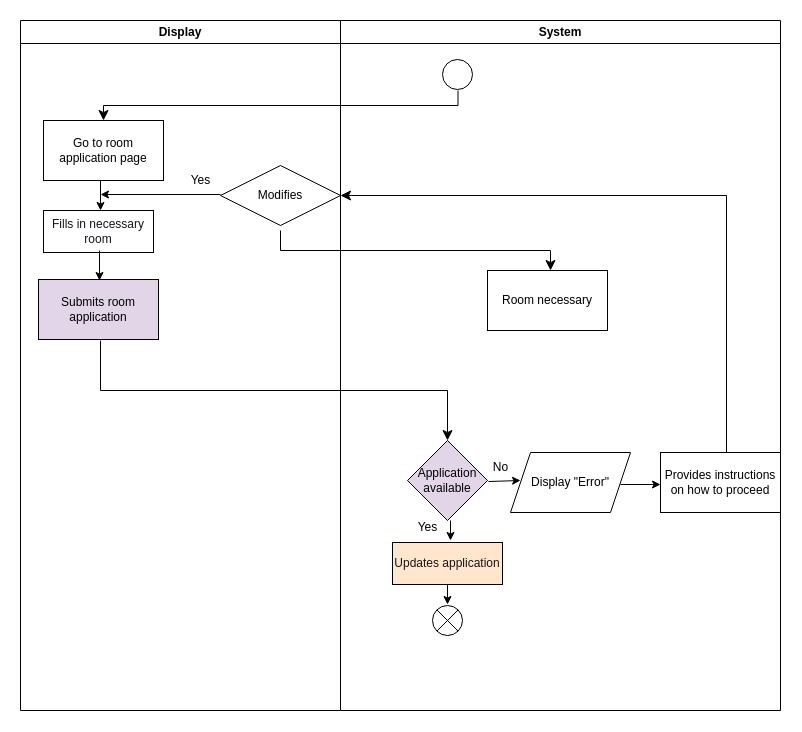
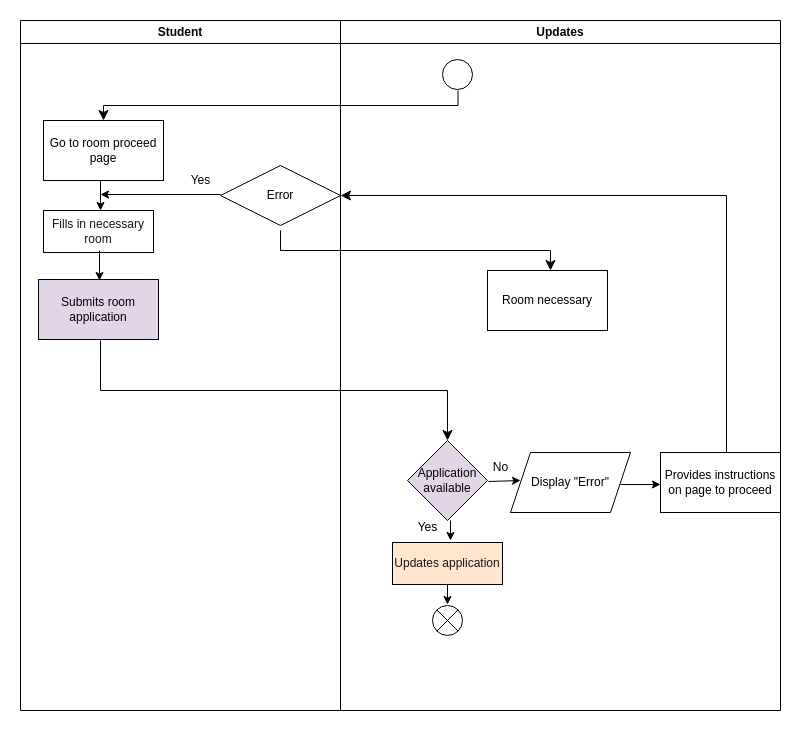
node "Display": label "Display" -> "Student"
node "System": label "System" -> "Updates"
node "Go to room application page": label "Go to room application page" -> "Go to room proceed page"
node "Modifies": label "Modifies" -> "Error"
node "Provides instructions on how to proceed": label "Provides instructions on how to proceed" -> "Provides instructions on page to proceed"
